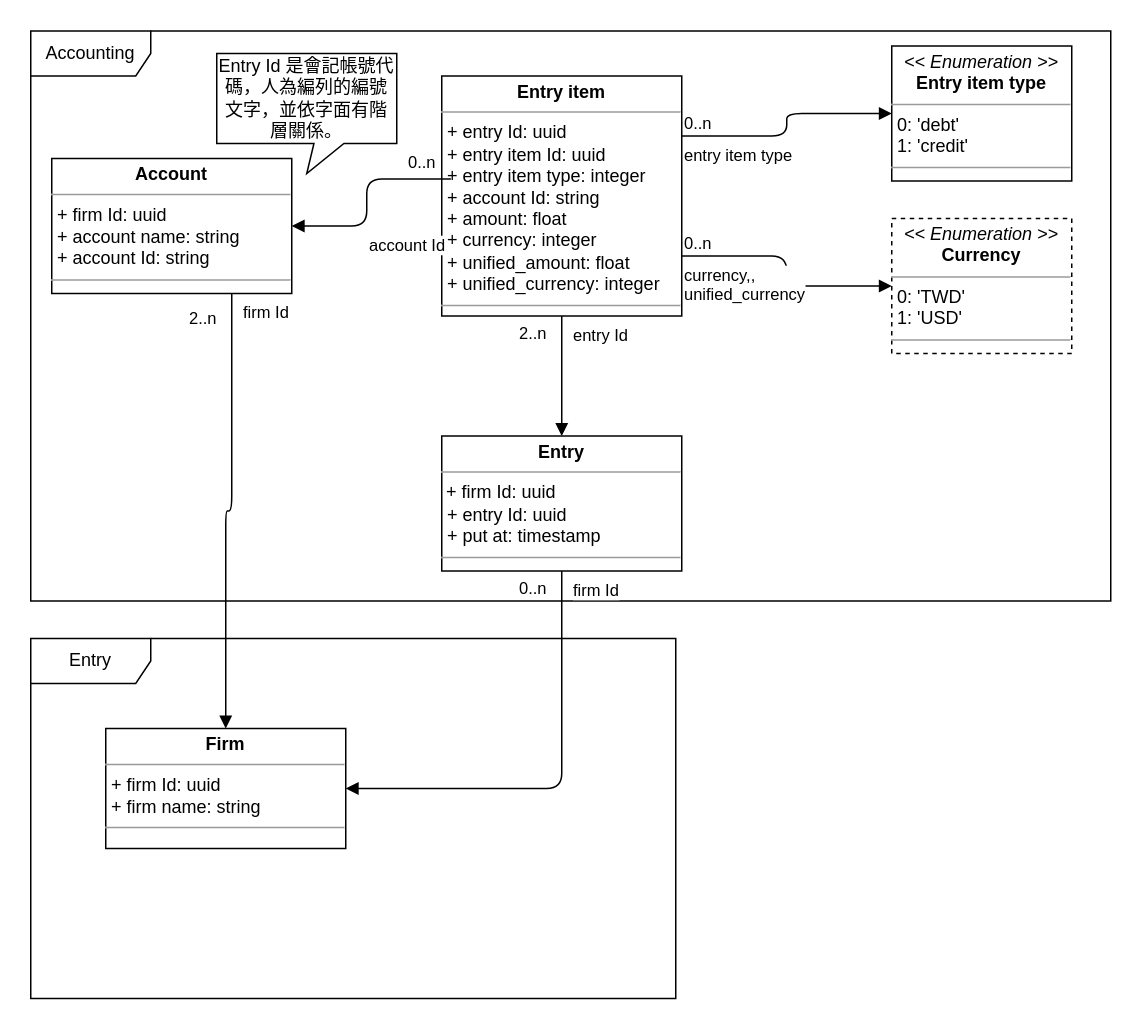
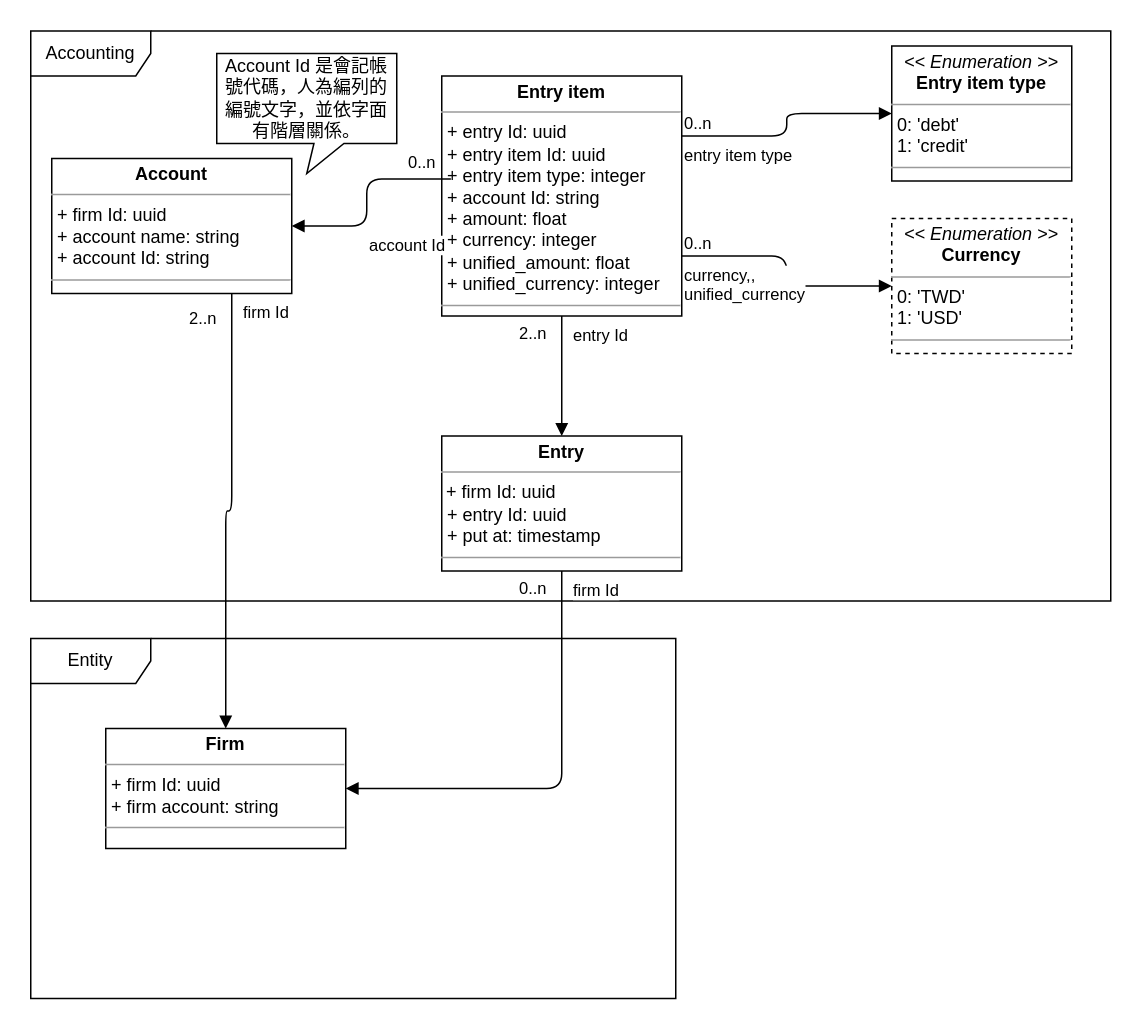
node "Entry Id 是會記帳號代碼，人為編列的編號文字，並依字面有階層關係。": label "Entry Id 是會記帳號代碼，人為編列的編號文字，並依字面有階層關係。" -> "Account Id 是會記帳號代碼，人為編列的編號文字，並依字面有階層關係。"
node "Entry": label "Entry" -> "Entity"
node "Firm + firm Id: uuid + firm name: string": label "Firm + firm Id: uuid + firm name: string" -> "Firm + firm Id: uuid + firm account: string"
